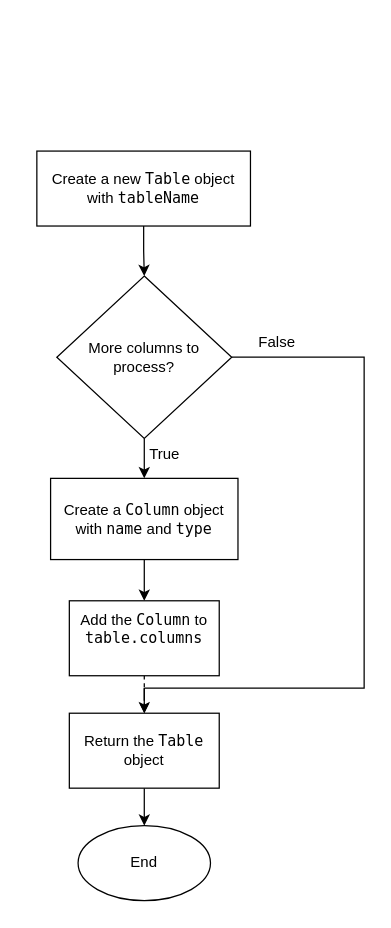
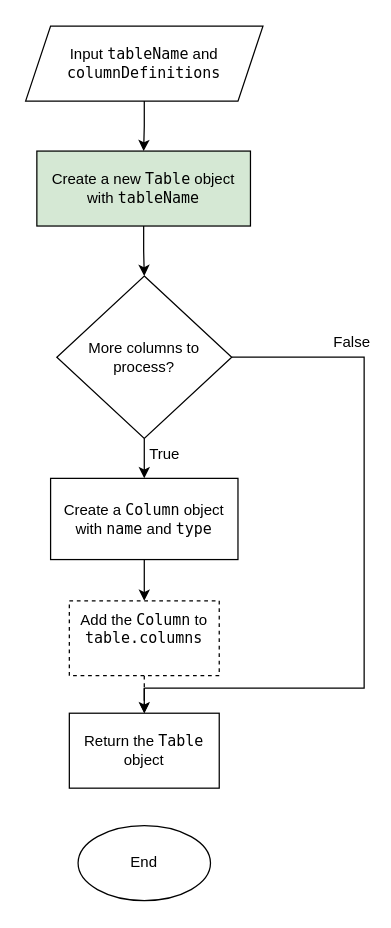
node "Input tableName and columnDefinitions": added
edge "Input tableName and columnDefinitions" -> "Create a new Table object with tableName": added
node "Create a new Table object with tableName": fillcolor #ffffff -> #d5e8d4
node "False": moved (277, 342) -> (352, 342)
node "Add the Column to table.columns": style solid -> dashed
edge "Return the Table object" -> "End": removed
